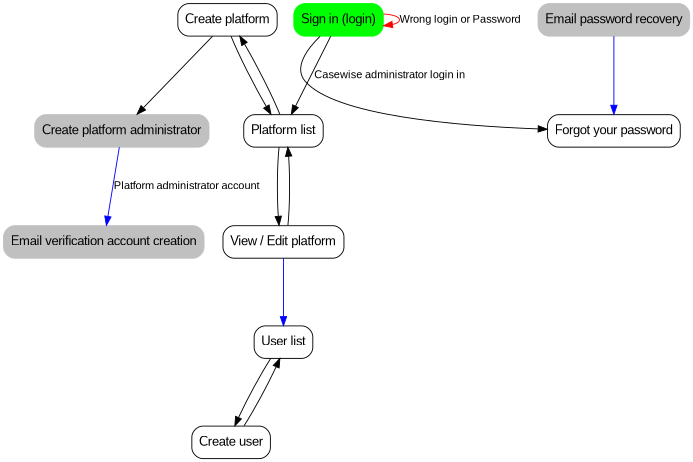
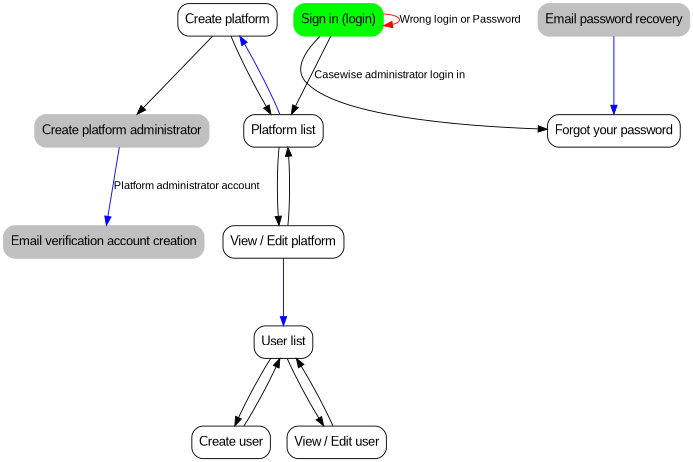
edge "Platform list" -> "Create platform": color black -> blue
node "View / Edit user": added
